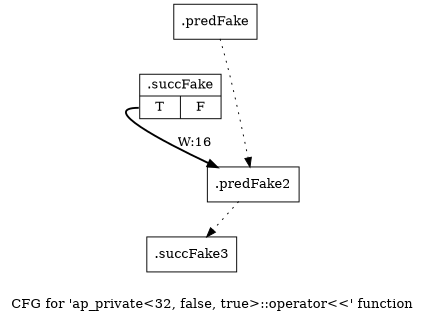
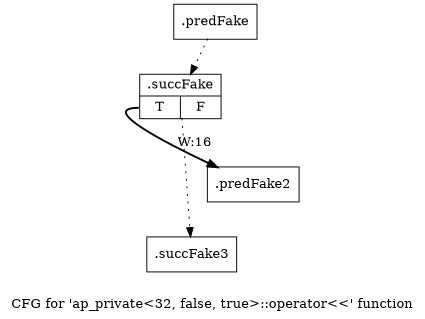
edge ".predFake" -> ".predFake2": now ".predFake" -> ".succFake"
edge ".predFake2" -> ".succFake3": now ".succFake" -> ".succFake3"
